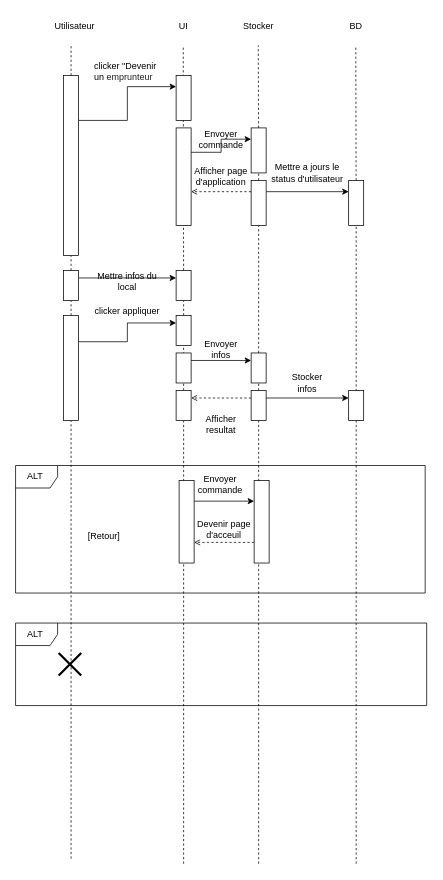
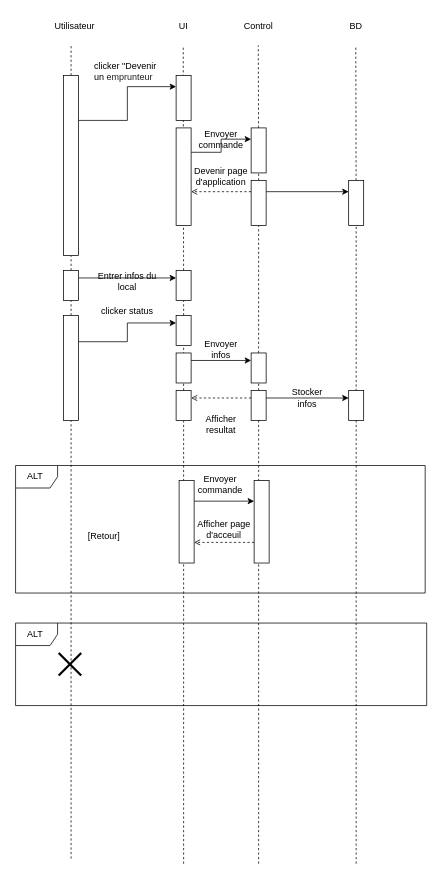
node "Stocker": label "Stocker" -> "Control"
node "Mettre a jours le status d'utilisateur": removed
node "Afficher page d'application": label "Afficher page d'application" -> "Devenir page d'application"
node "Mettre infos du local": label "Mettre infos du local" -> "Entrer infos du local"
node "clicker appliquer": label "clicker appliquer" -> "clicker status"
node "Stocker infos": moved (307, 383) -> (307, 398)
node "Devenir page d'acceuil": label "Devenir page d'acceuil" -> "Afficher page d'acceuil"
